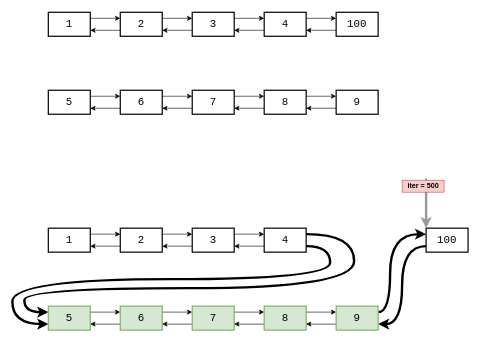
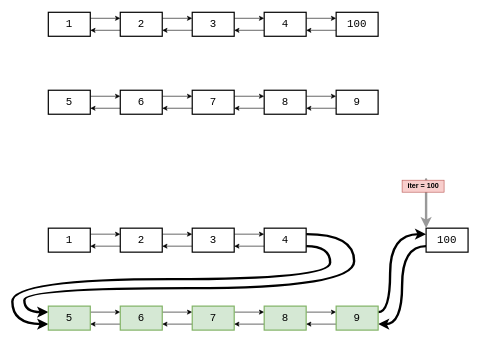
node "iter = 500": label "iter = 500" -> "iter = 100"
